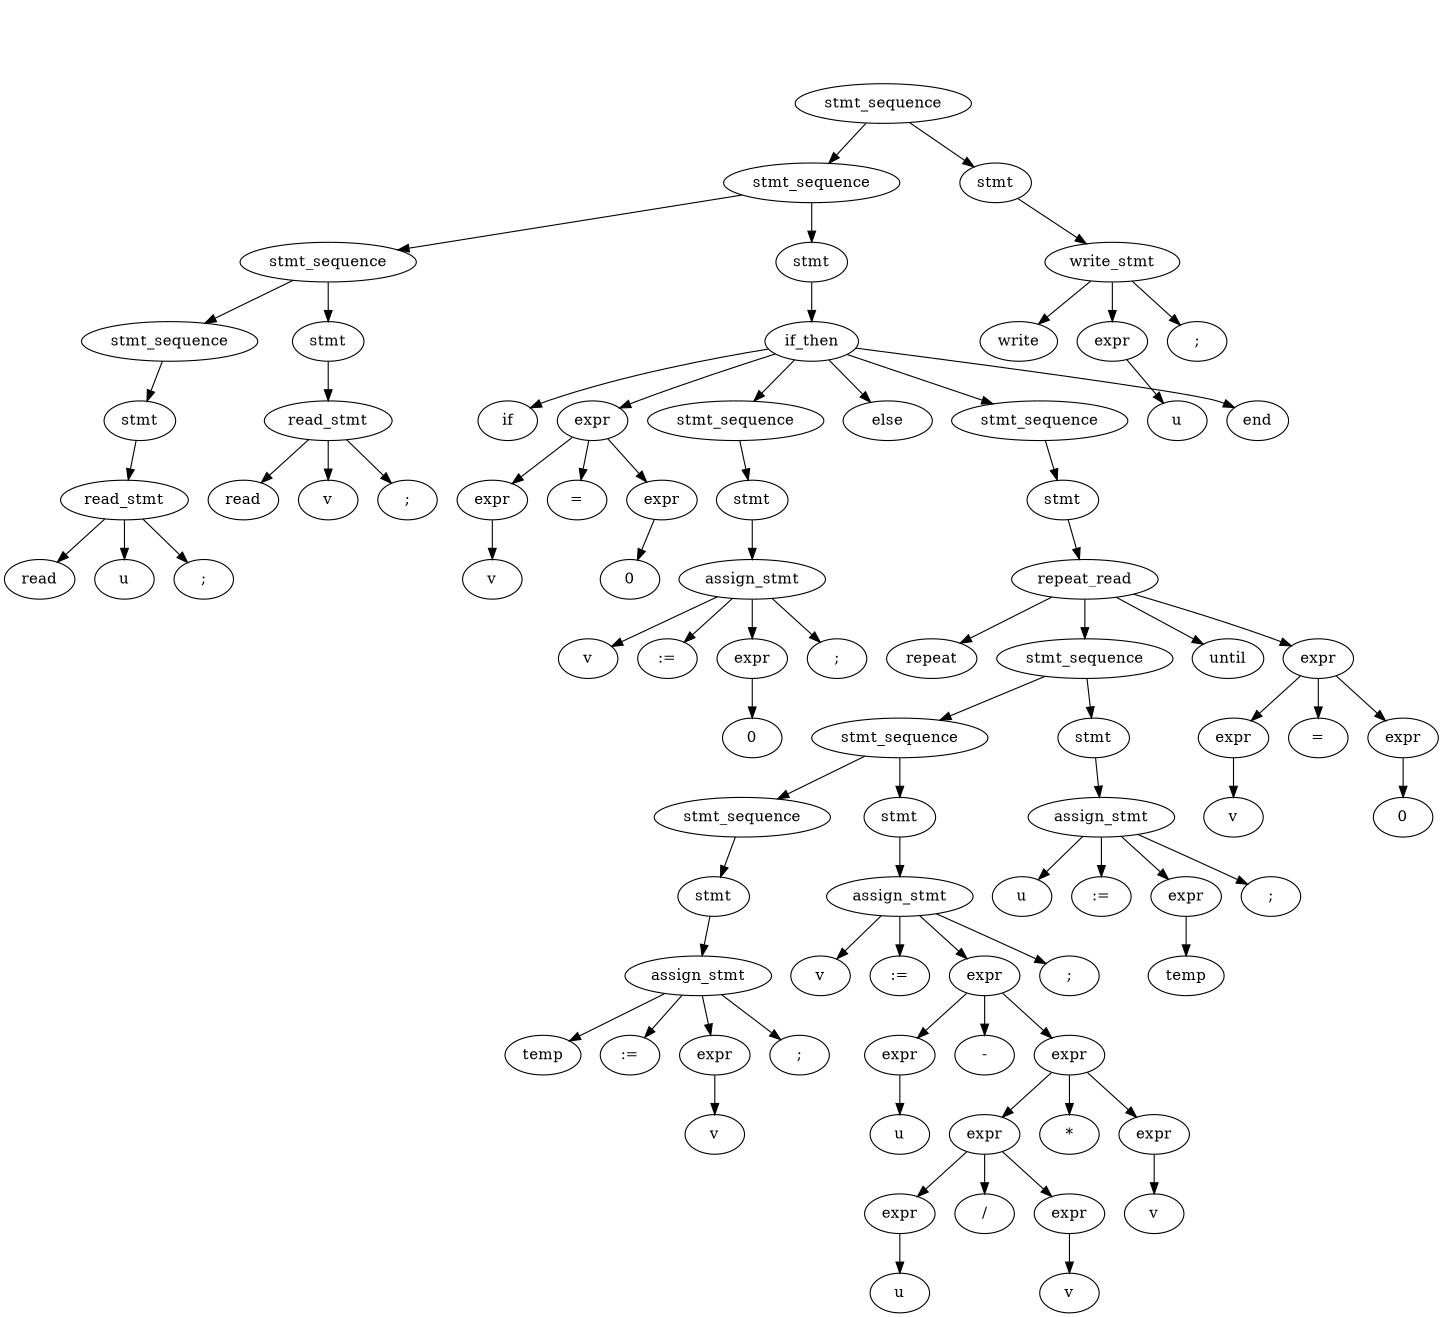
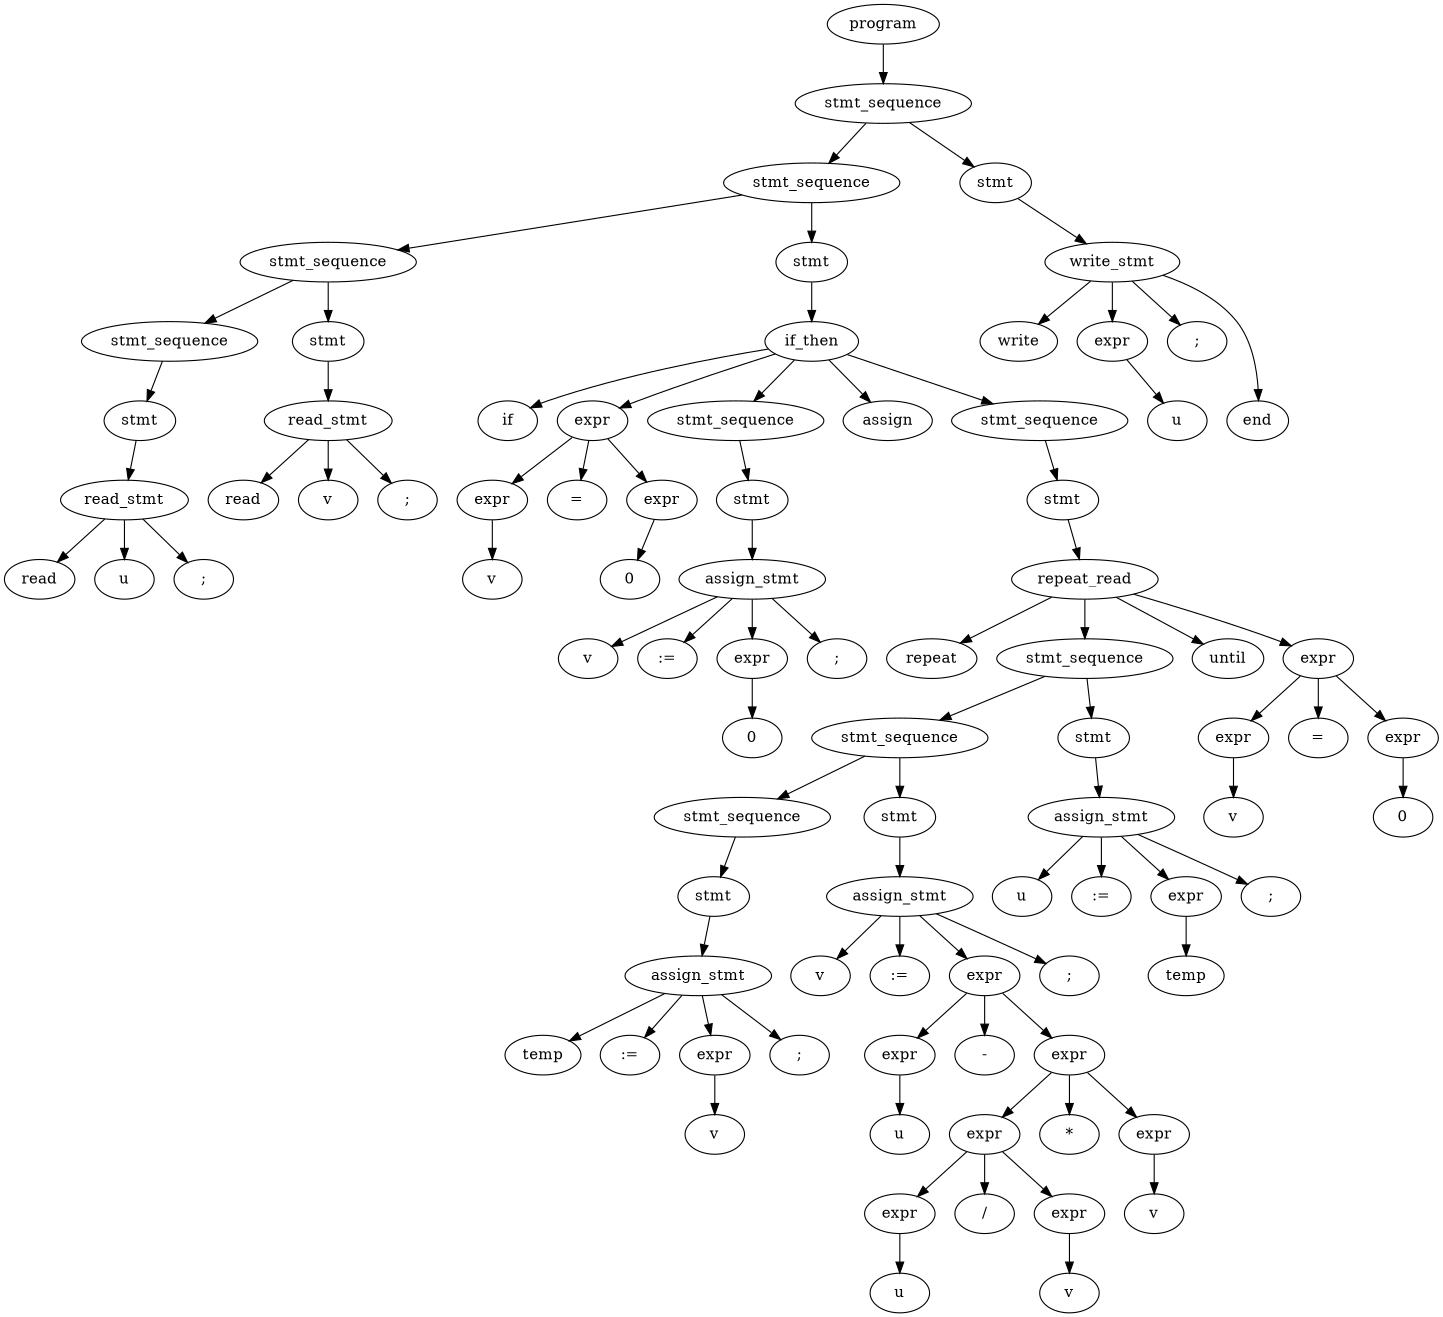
node "program": added
edge "if_then" -> "end": now "write_stmt" -> "end"
node "else": label "else" -> "assign"
